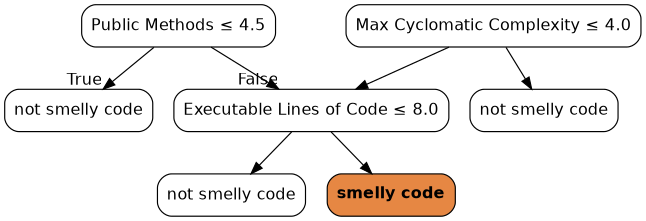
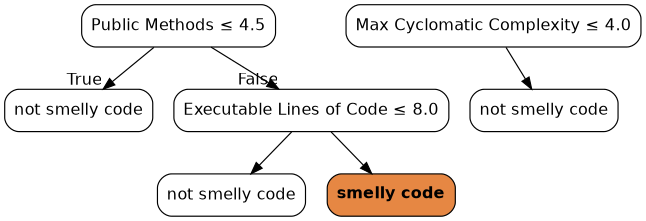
edge "Max Cyclomatic Complexity ≤ 4.0" -> "Executable Lines of Code ≤ 8.0": removed
